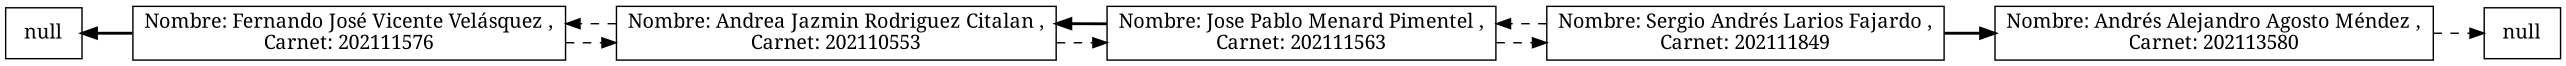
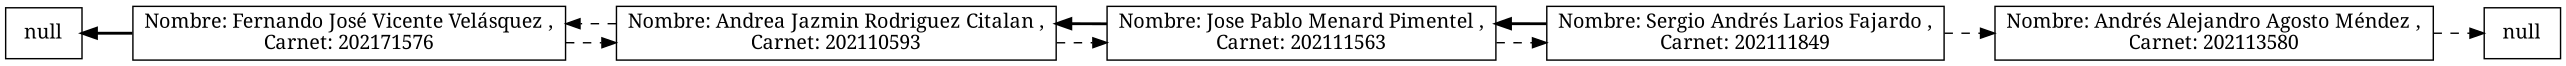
edge "Nombre: Sergio Andrés Larios Fajardo , Carnet: 202111849" -> "Nombre: Jose Pablo Menard Pimentel , Carnet: 202111563": style dashed -> bold
node "Nombre: Fernando José Vicente Velásquez , Carnet: 202111576": label "Nombre: Fernando José Vicente Velásquez , Carnet: 202111576" -> "Nombre: Fernando José Vicente Velásquez , Carnet: 202171576"
node "Nombre: Andrea Jazmin Rodriguez Citalan , Carnet: 202110553": label "Nombre: Andrea Jazmin Rodriguez Citalan , Carnet: 202110553" -> "Nombre: Andrea Jazmin Rodriguez Citalan , Carnet: 202110593"
edge "Nombre: Sergio Andrés Larios Fajardo , Carnet: 202111849" -> "Nombre: Andrés Alejandro Agosto Méndez , Carnet: 202113580": style bold -> dashed
